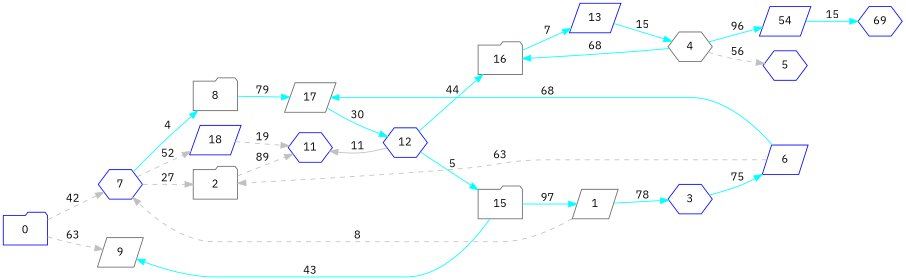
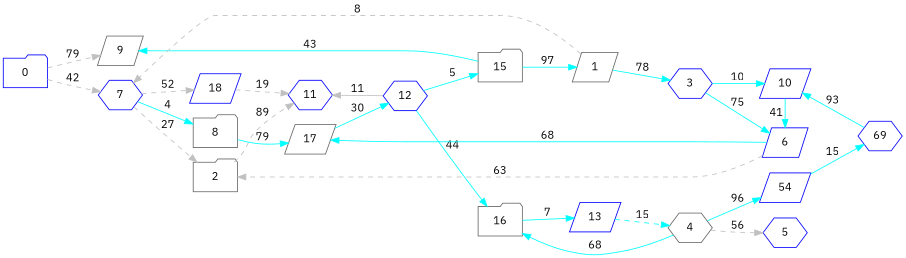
edge "13" -> "4": style solid -> dashed
node "10": added
edge "0" -> "9": label "63" -> "79"
